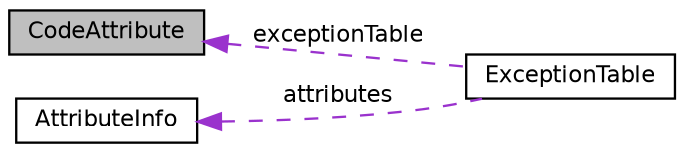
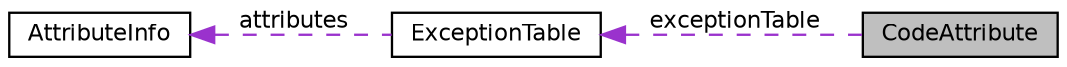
edge "ExceptionTable" -> "CodeAttribute": reversed
